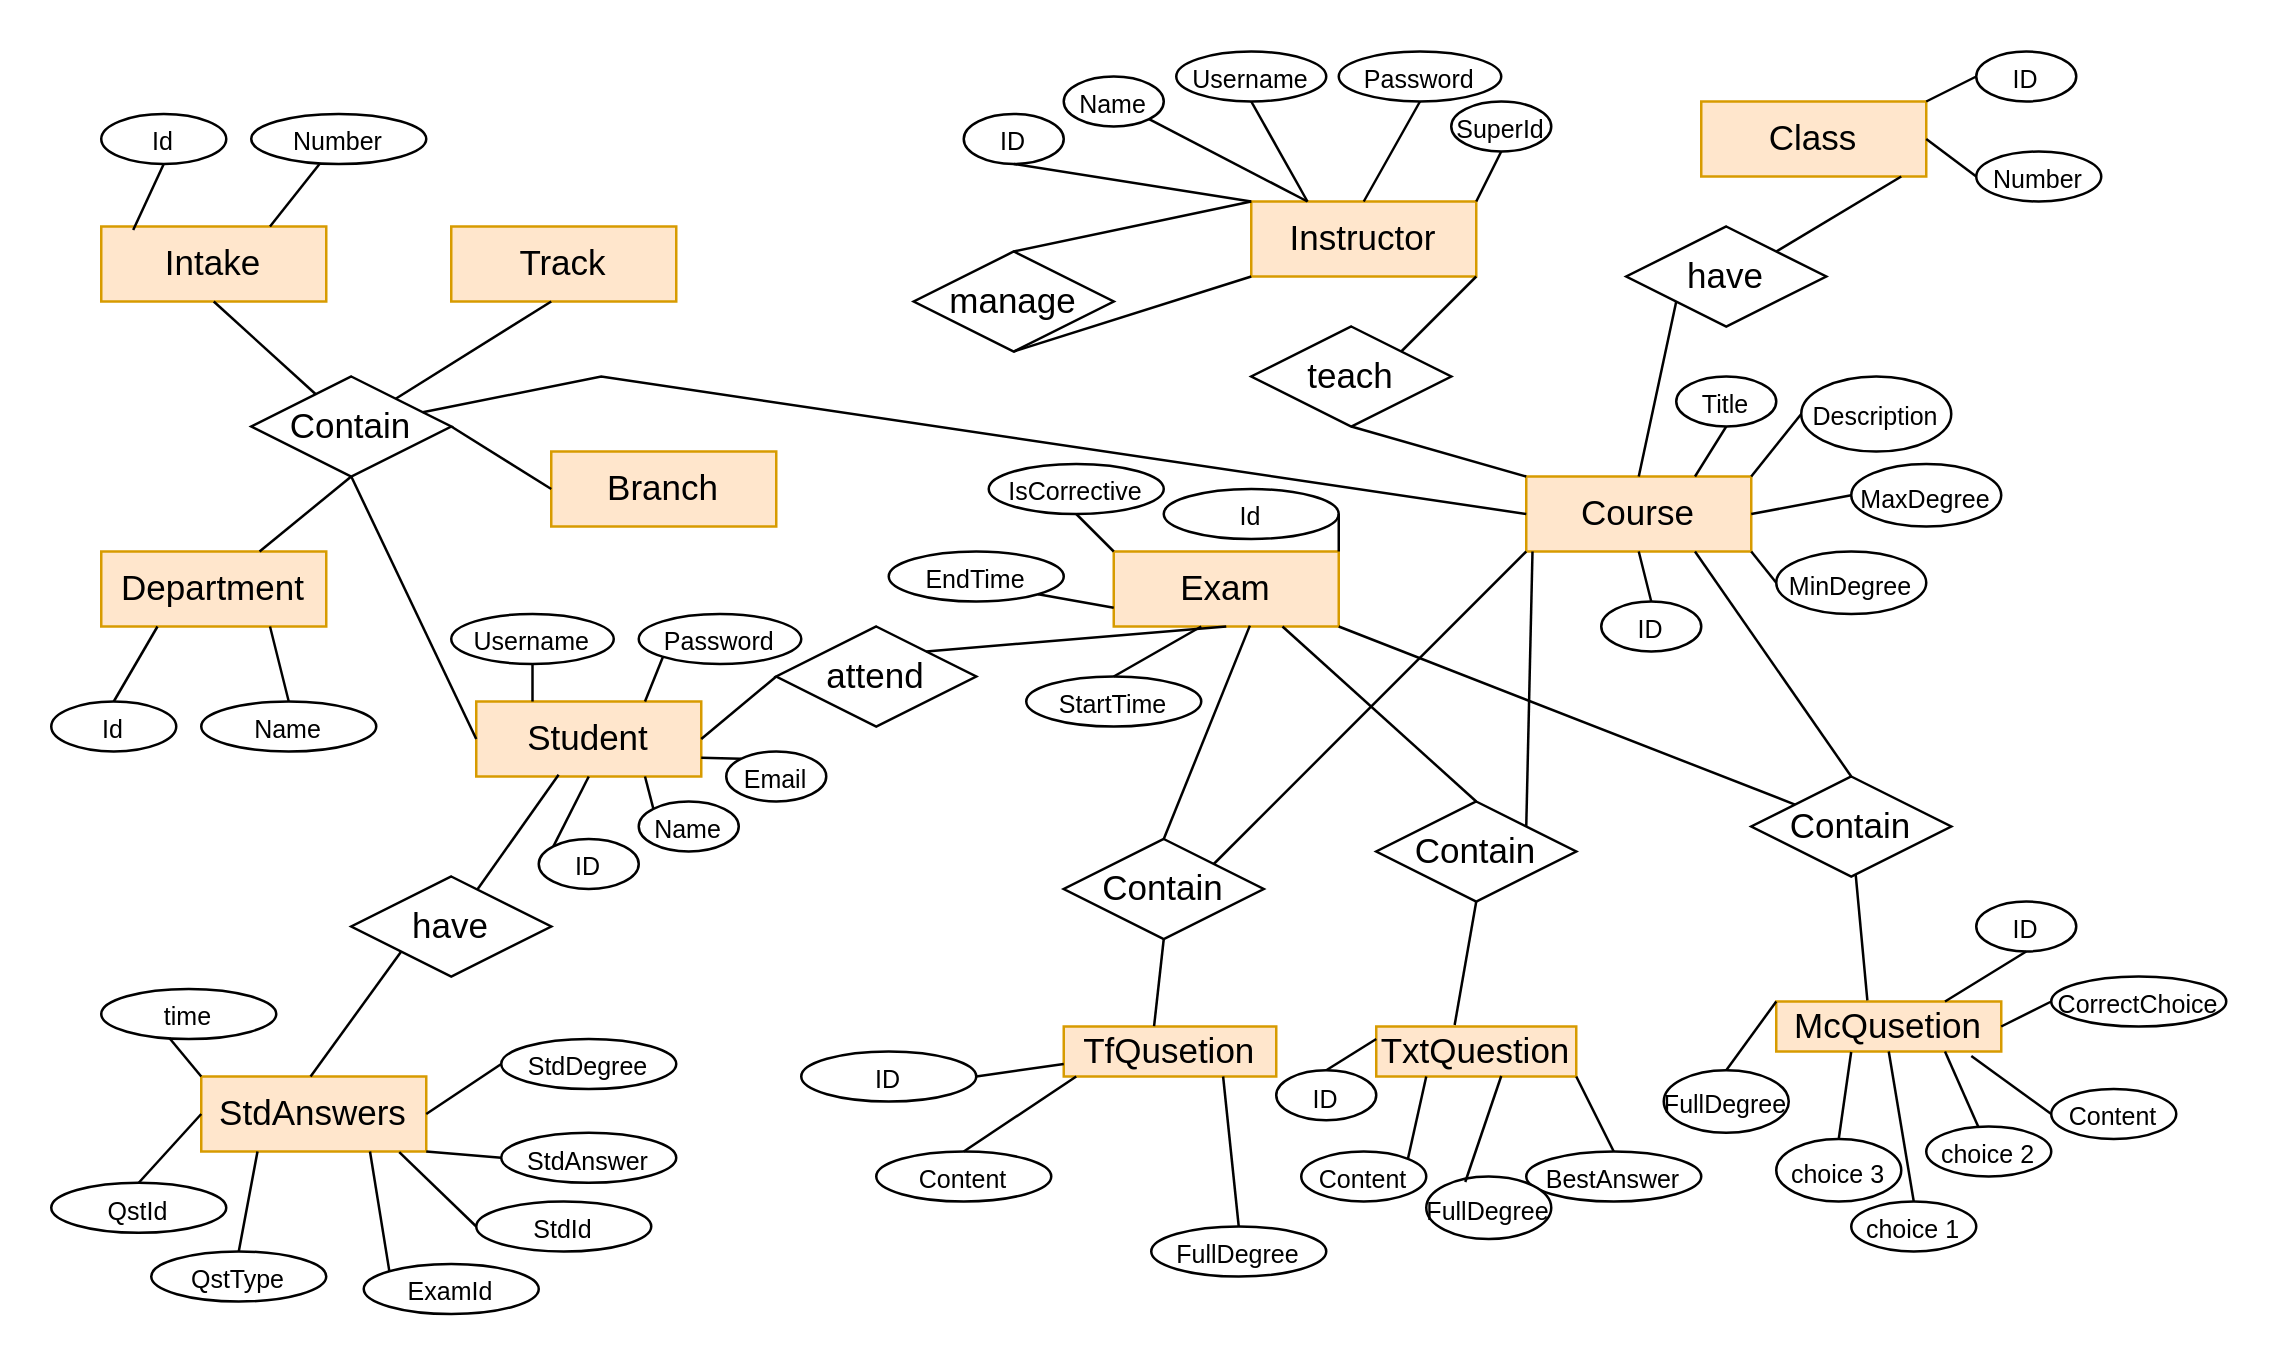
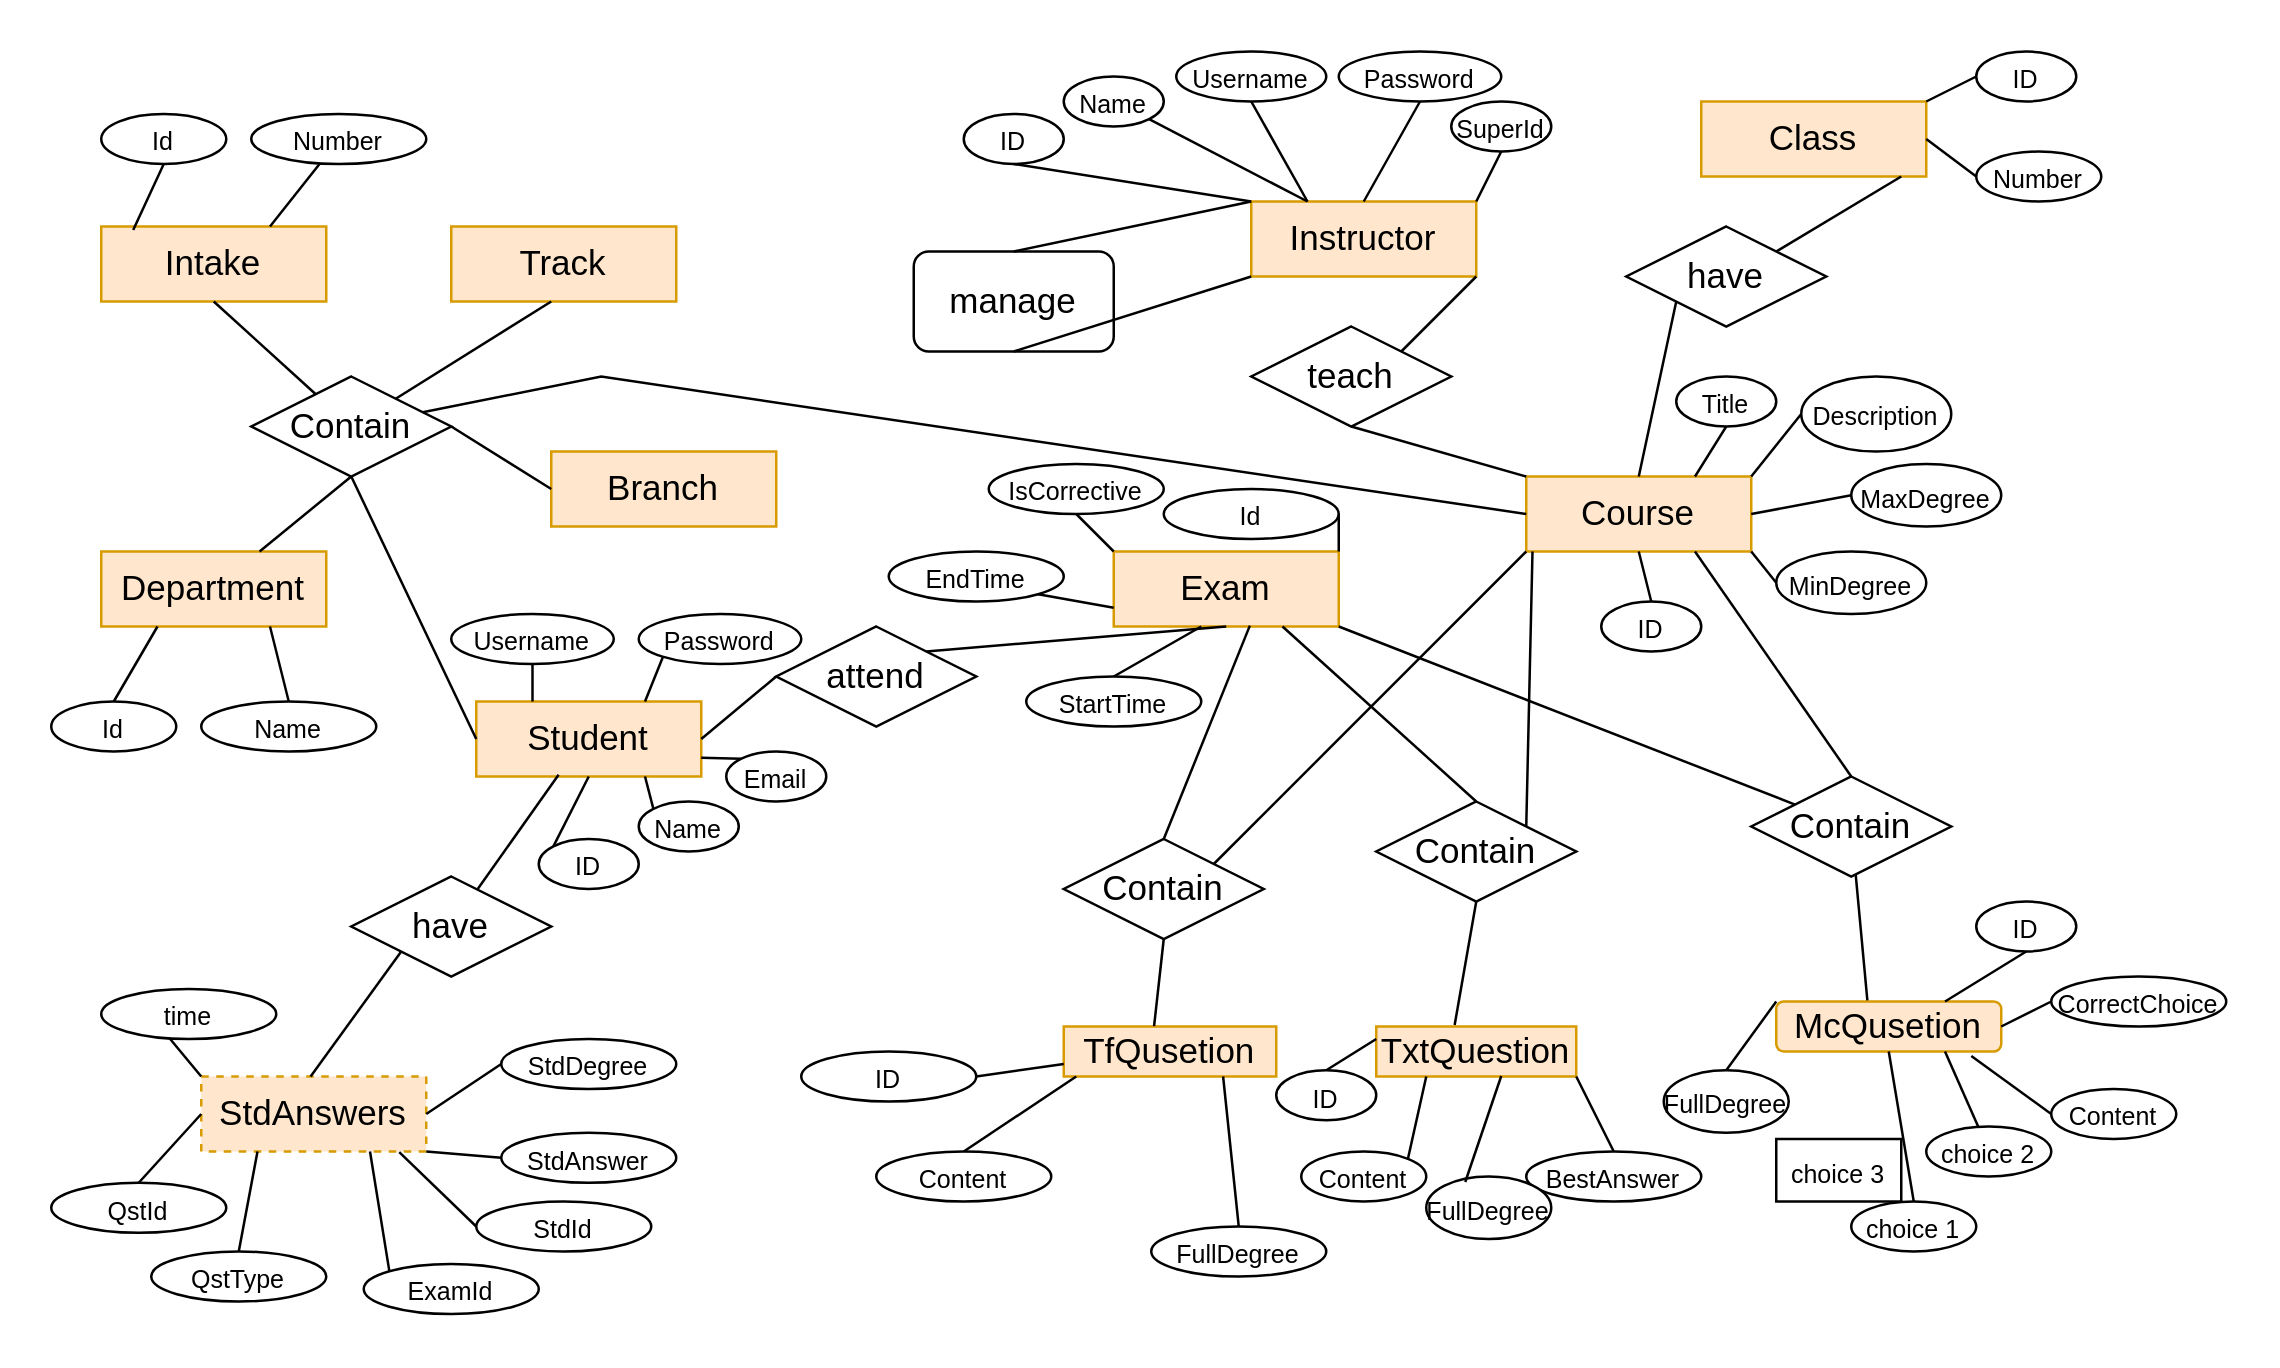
node "manage": shape diamond -> rounded rectangle
node "McQusetion": shape rectangle -> rounded rectangle
edge "McQusetion" -- "choice 3": removed
node "StdAnswers": style solid -> dashed
node "choice 3": shape ellipse -> rectangle
